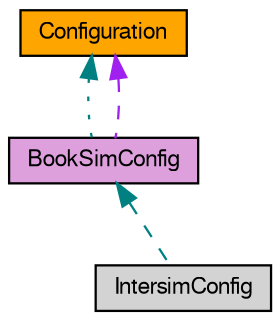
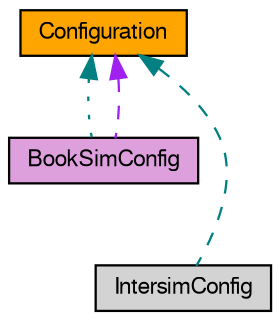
edge "IntersimConfig" -> "BookSimConfig": now "IntersimConfig" -> "Configuration"
